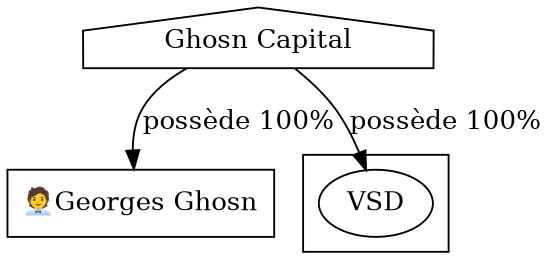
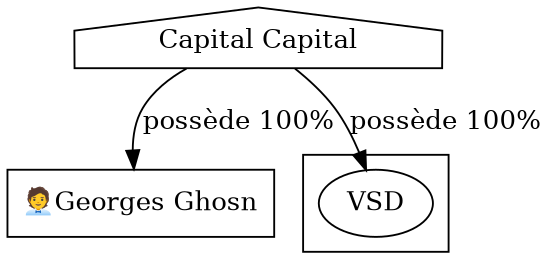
node "Ghosn Capital": label "Ghosn Capital" -> "Capital Capital"
